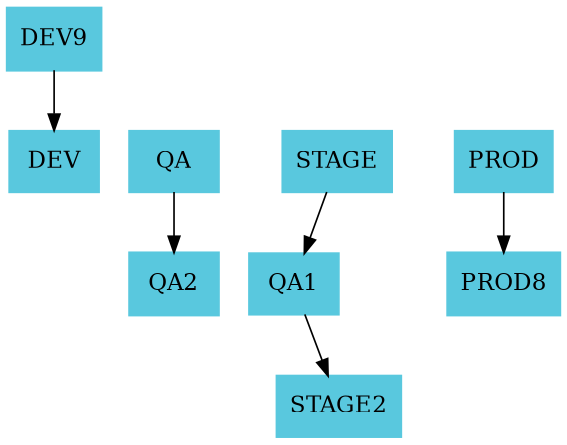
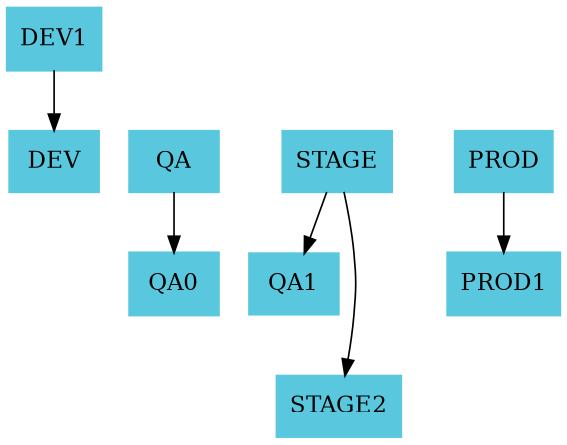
node "DEV9": label "DEV9" -> "DEV1"
node "QA2": label "QA2" -> "QA0"
node "PROD8": label "PROD8" -> "PROD1"
edge "QA1" -> "STAGE2": now "STAGE" -> "STAGE2"
